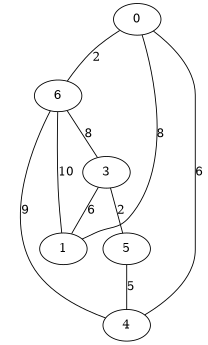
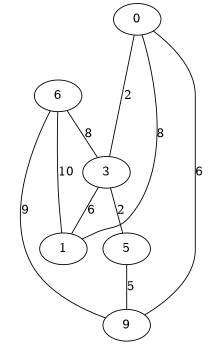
edge "0" -- "6": now "0" -- "3"
node "4": label "4" -> "9"
